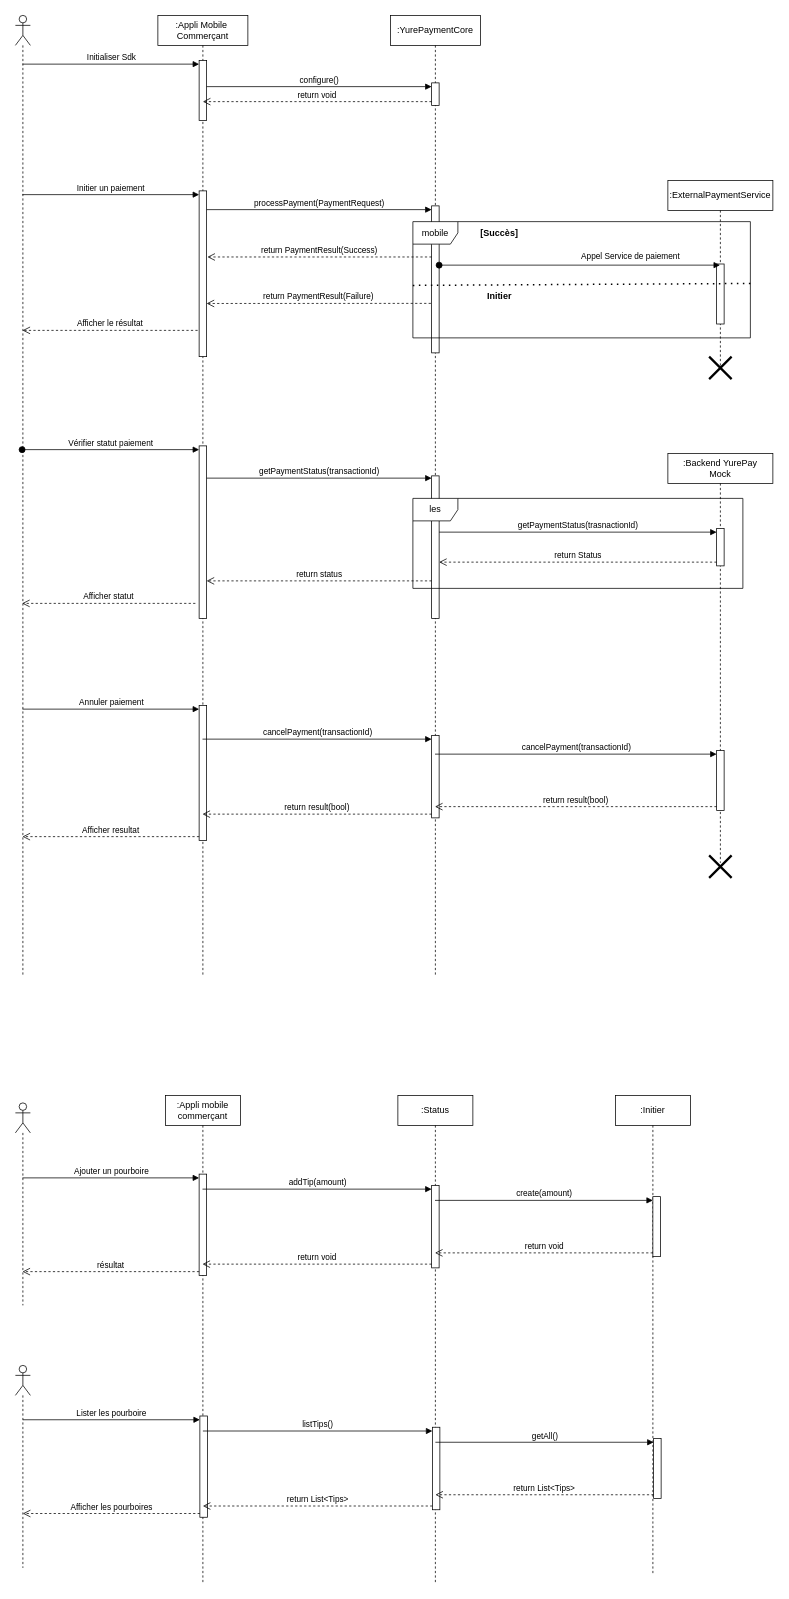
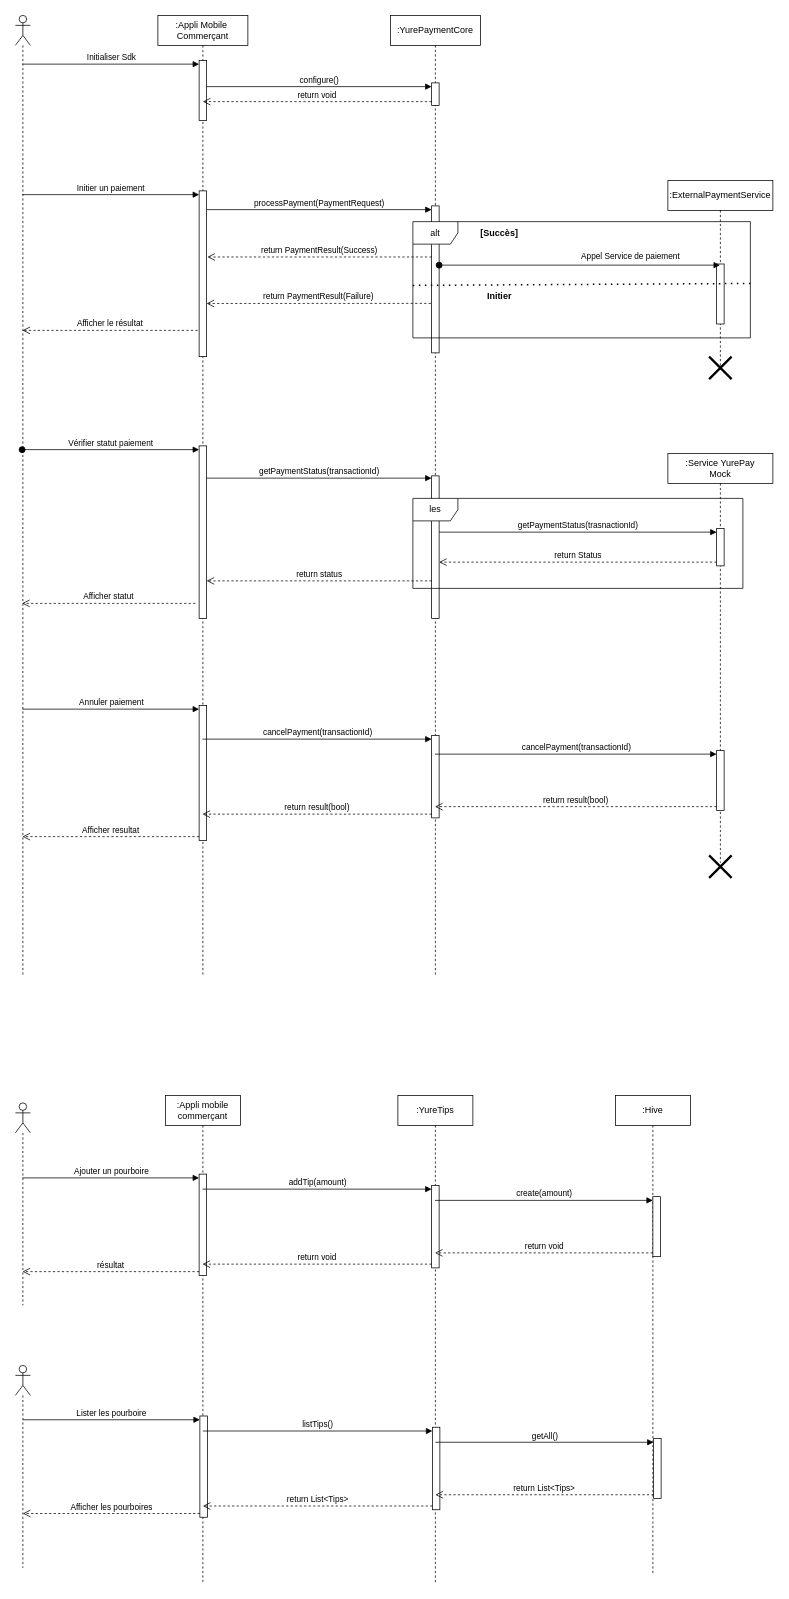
node "mobile": label "mobile" -> "alt"
node ":Backend YurePay Mock": label ":Backend YurePay Mock" -> ":Service YurePay Mock"
node ":Status": label ":Status" -> ":YureTips"
node ":Initier": label ":Initier" -> ":Hive"
